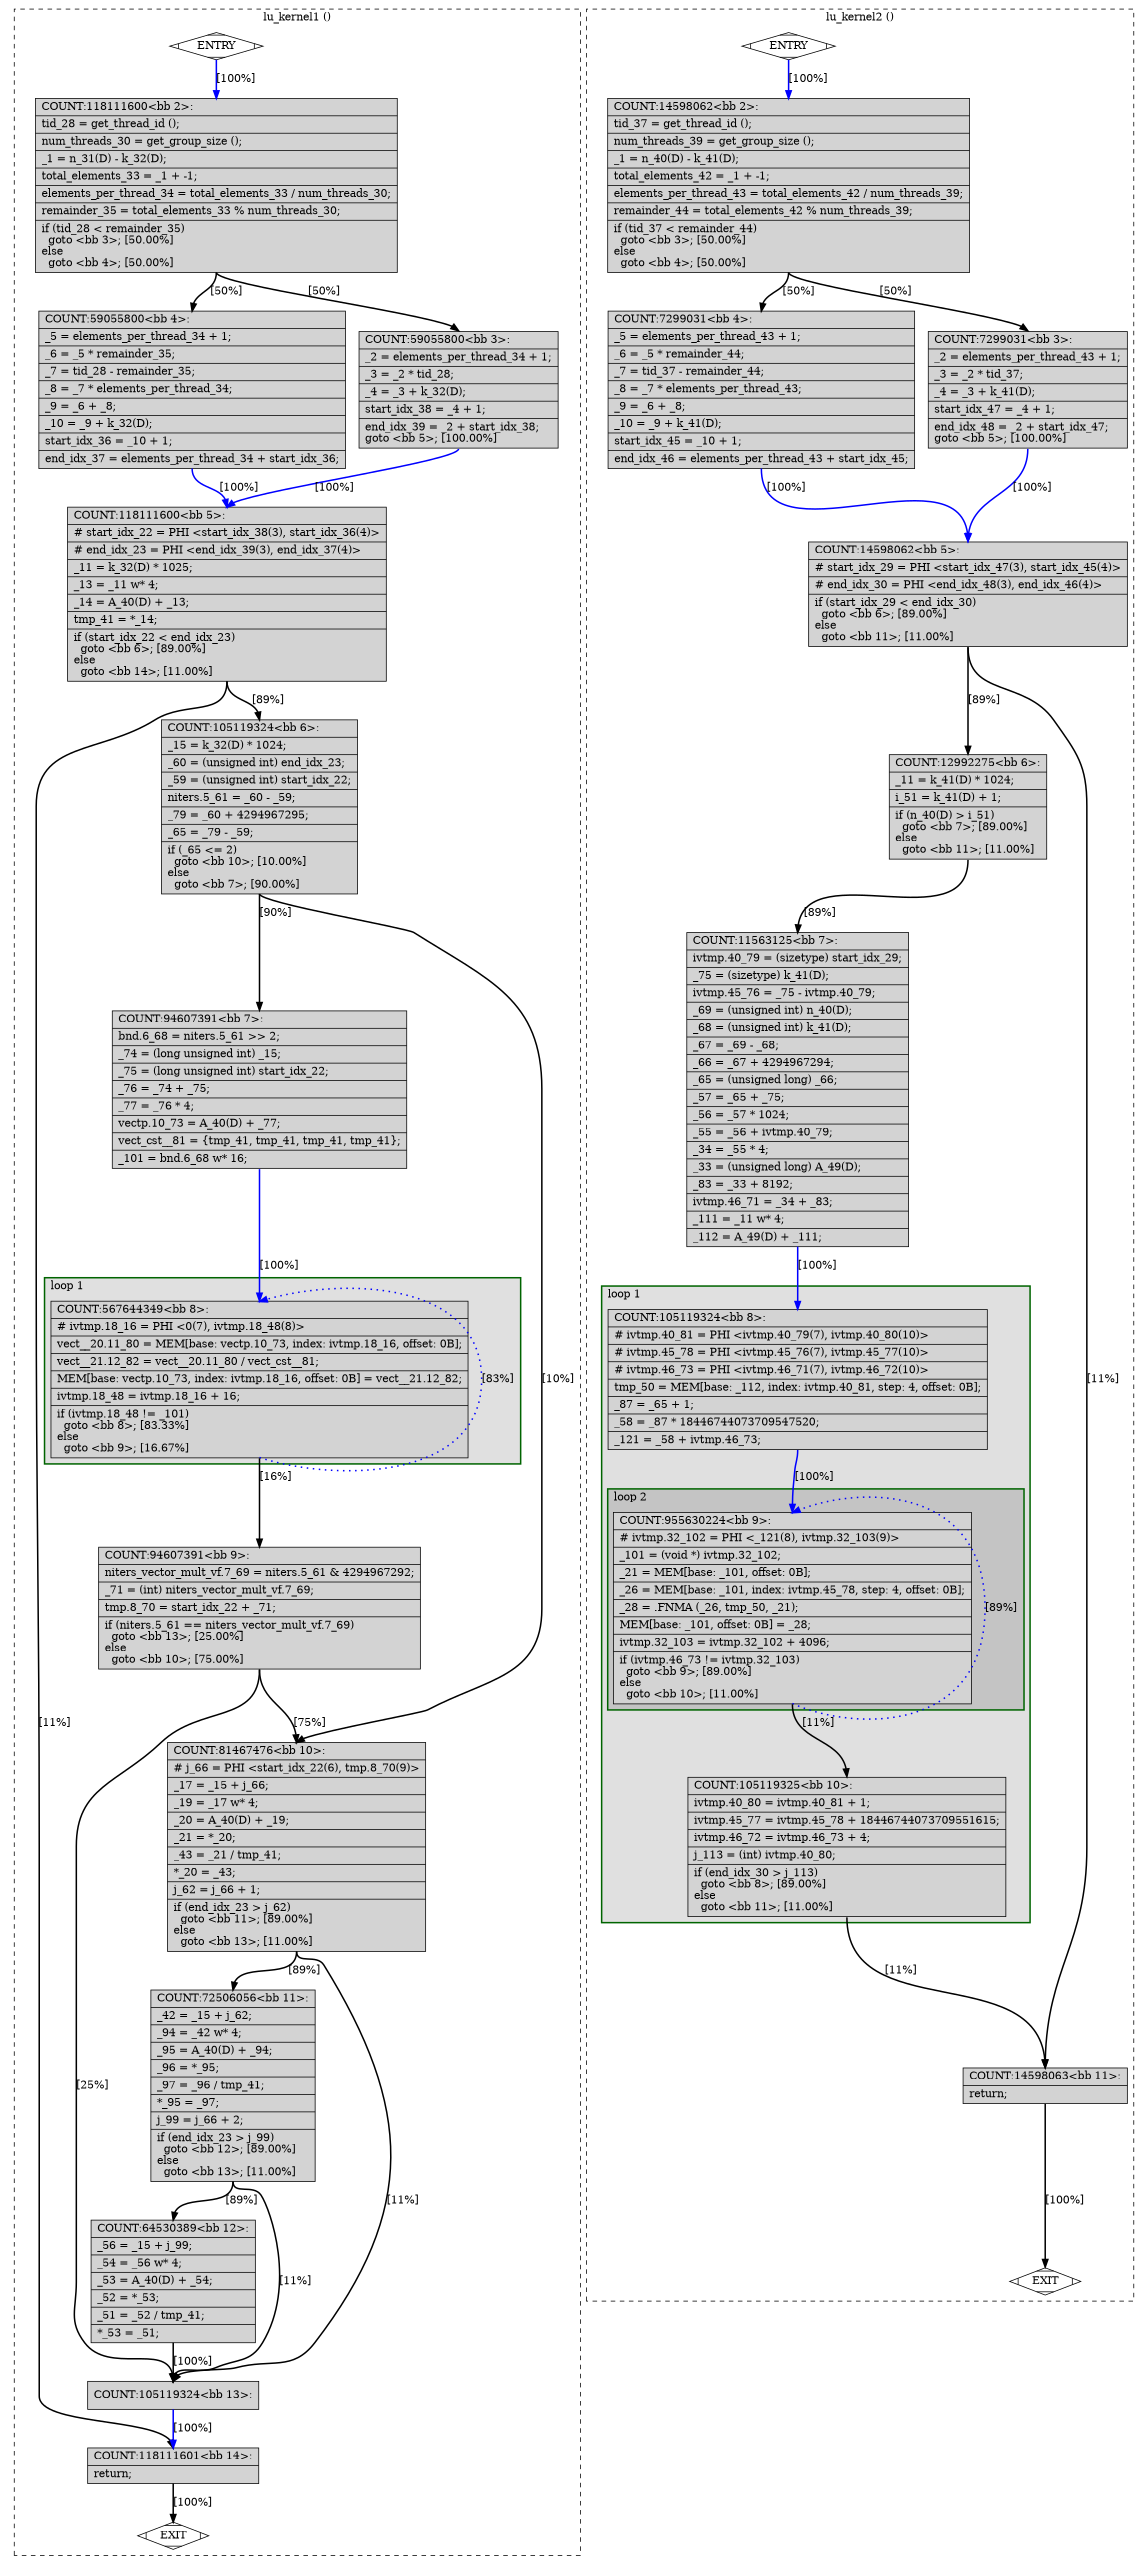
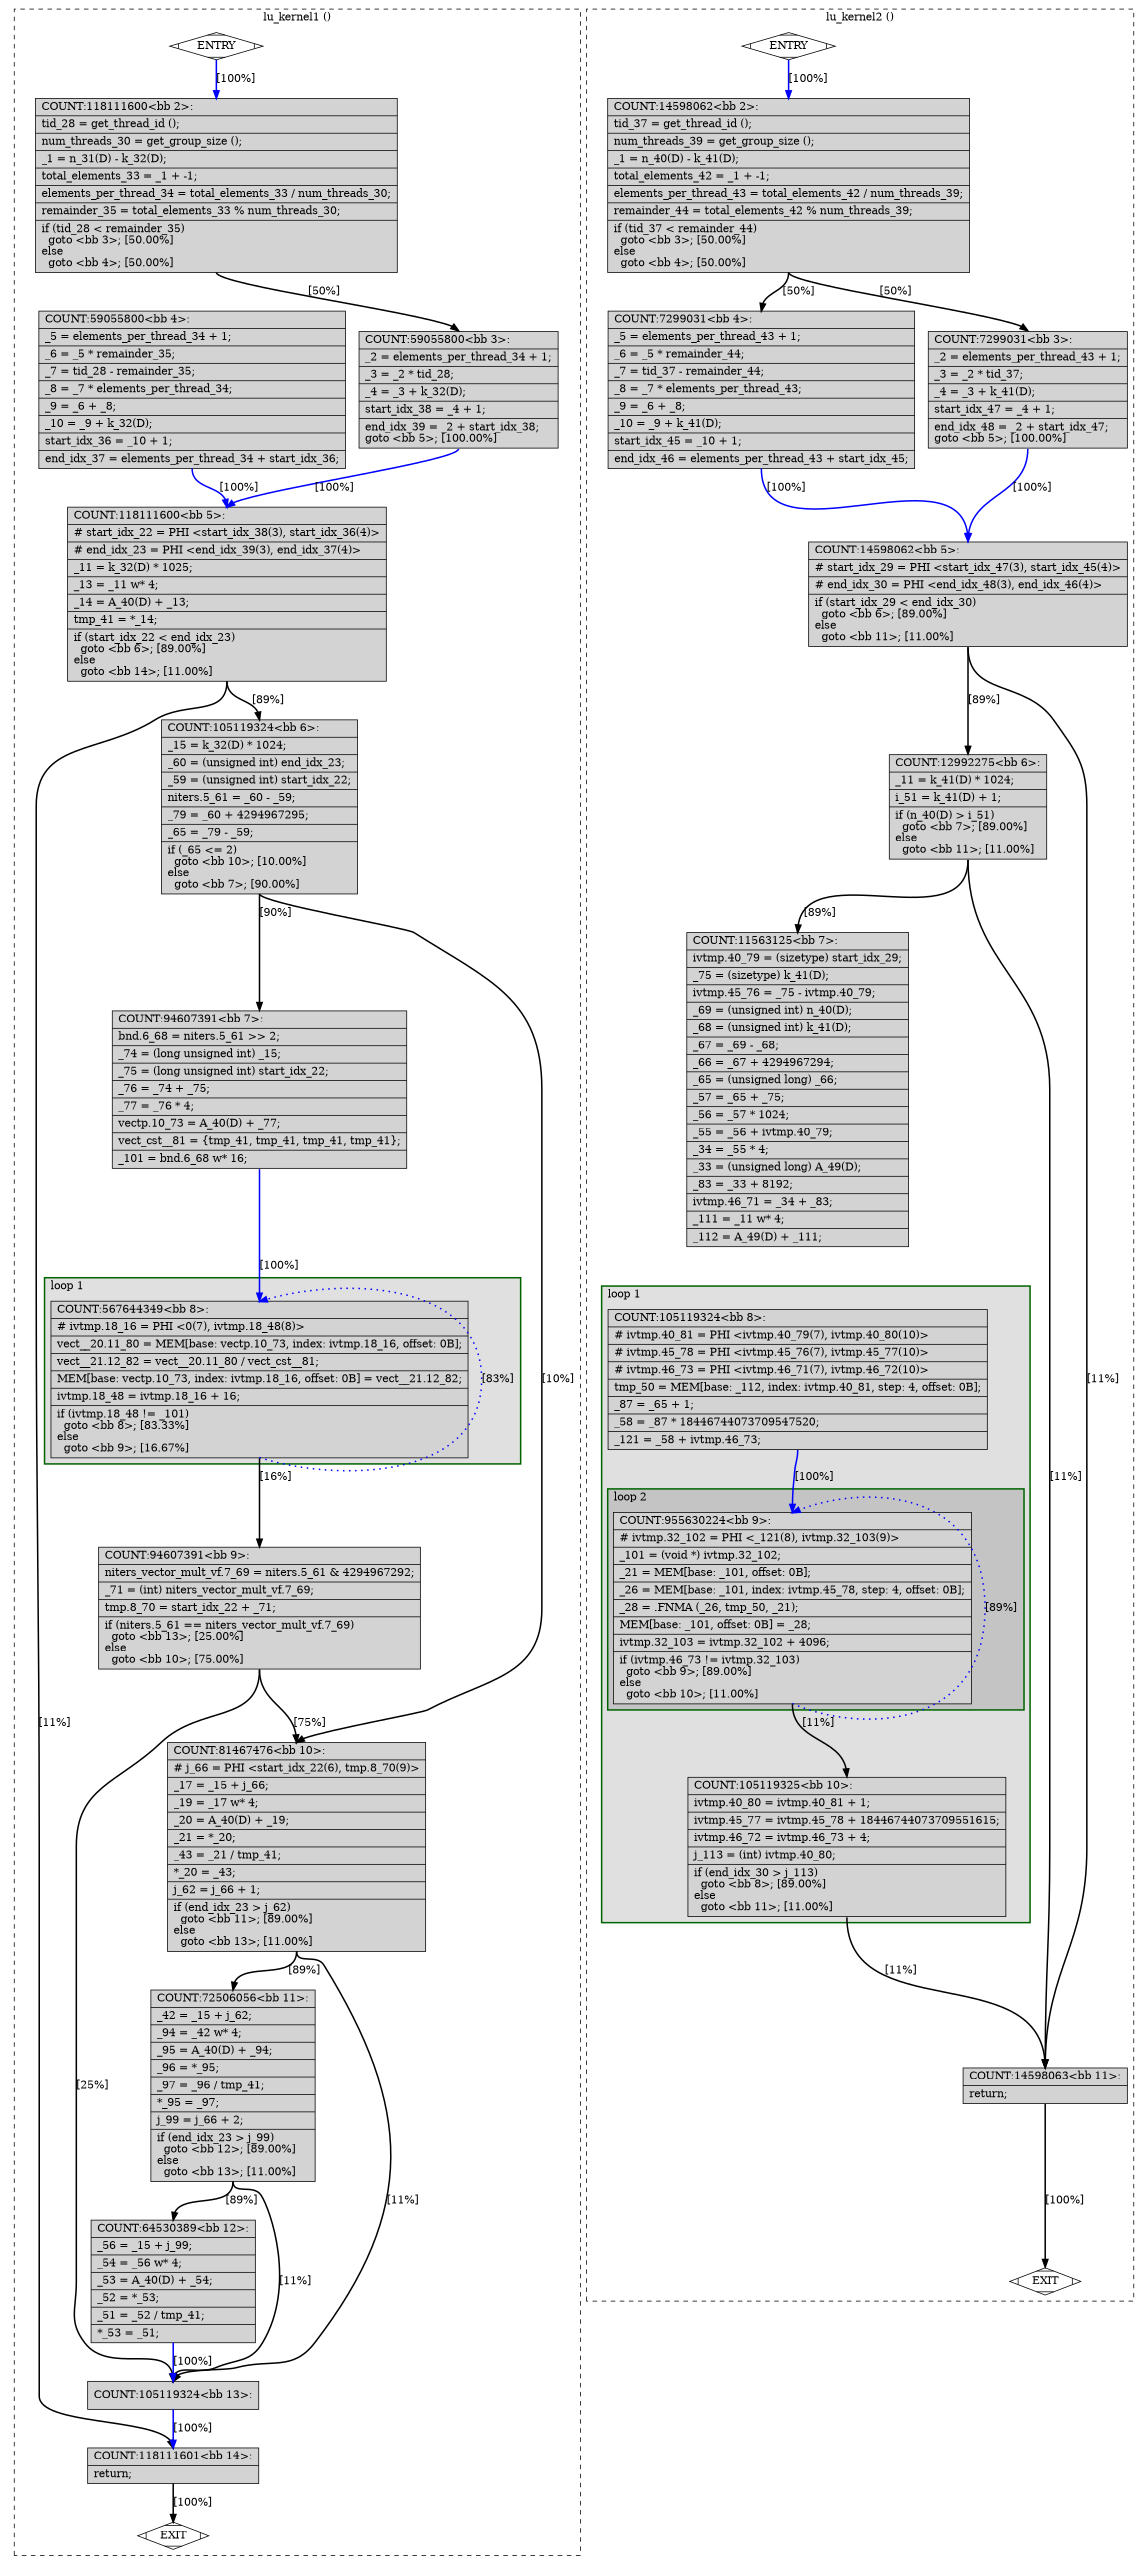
edge "COUNT:118111600<bb 2>:" -> "COUNT:59055800<bb 4>:": removed, label "[50%]"
edge "COUNT:11563125<bb 7>:" -> "COUNT:105119324<bb 8>:": removed, label "[100%]"
edge "COUNT:12992275<bb 6>:" -> "COUNT:14598063<bb 11>:": added, label "[11%]"
edge "COUNT:64530389<bb 12>:" -> "COUNT:105119324<bb 13>:": color black -> blue
